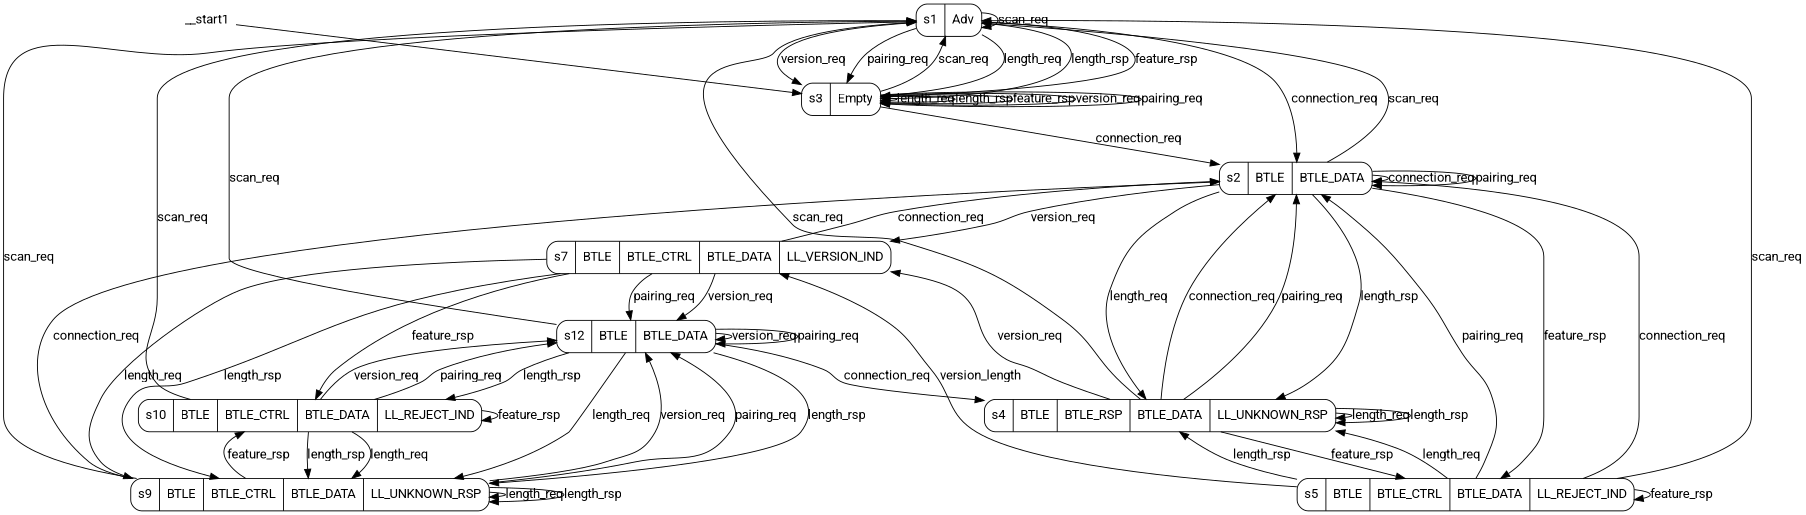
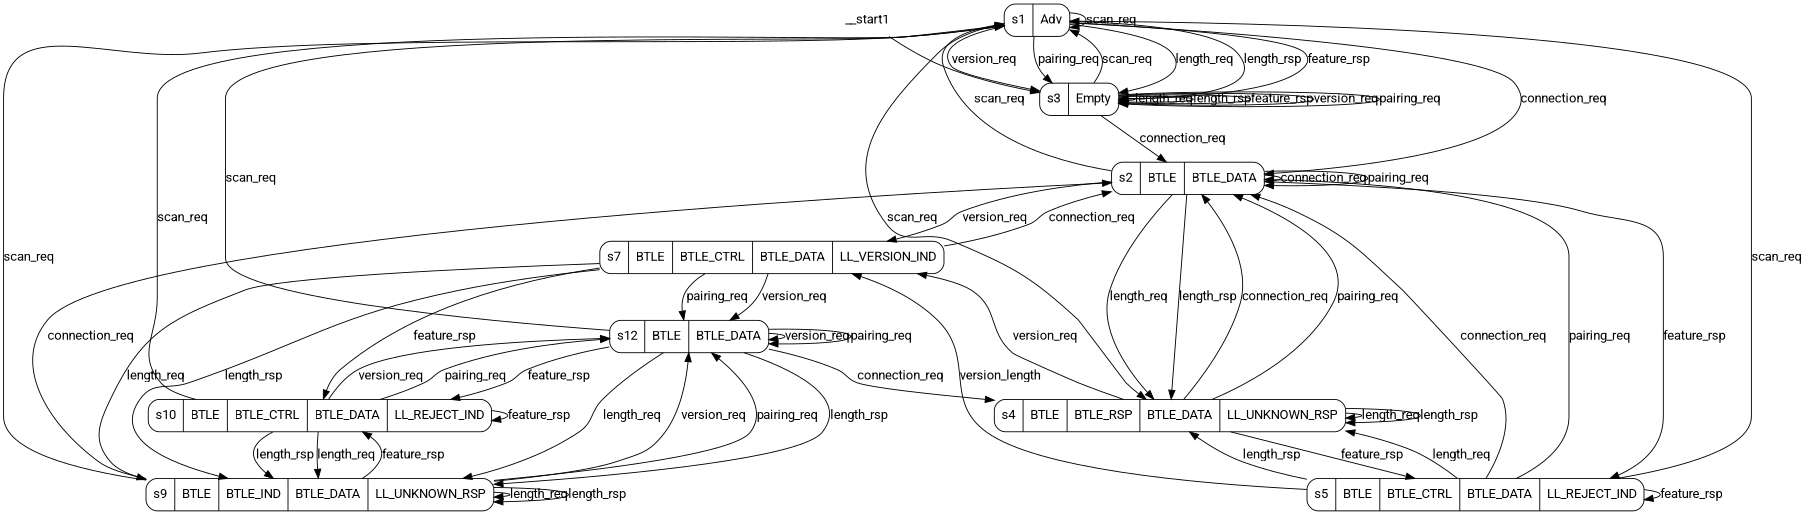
edge "s4" -> "s1": reversed
edge "s12" -> "s10": label "length_rsp" -> "feature_rsp"
node "s9": text "BTLE_CTRL" -> "BTLE_IND"
